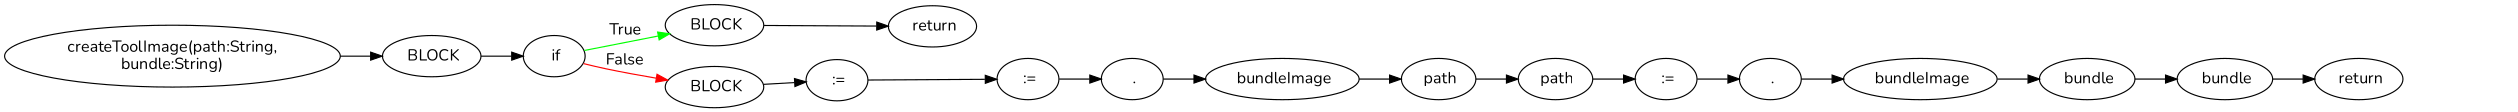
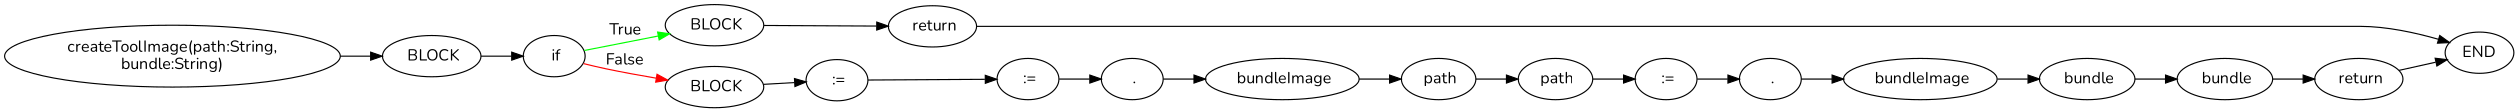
node "END": added
